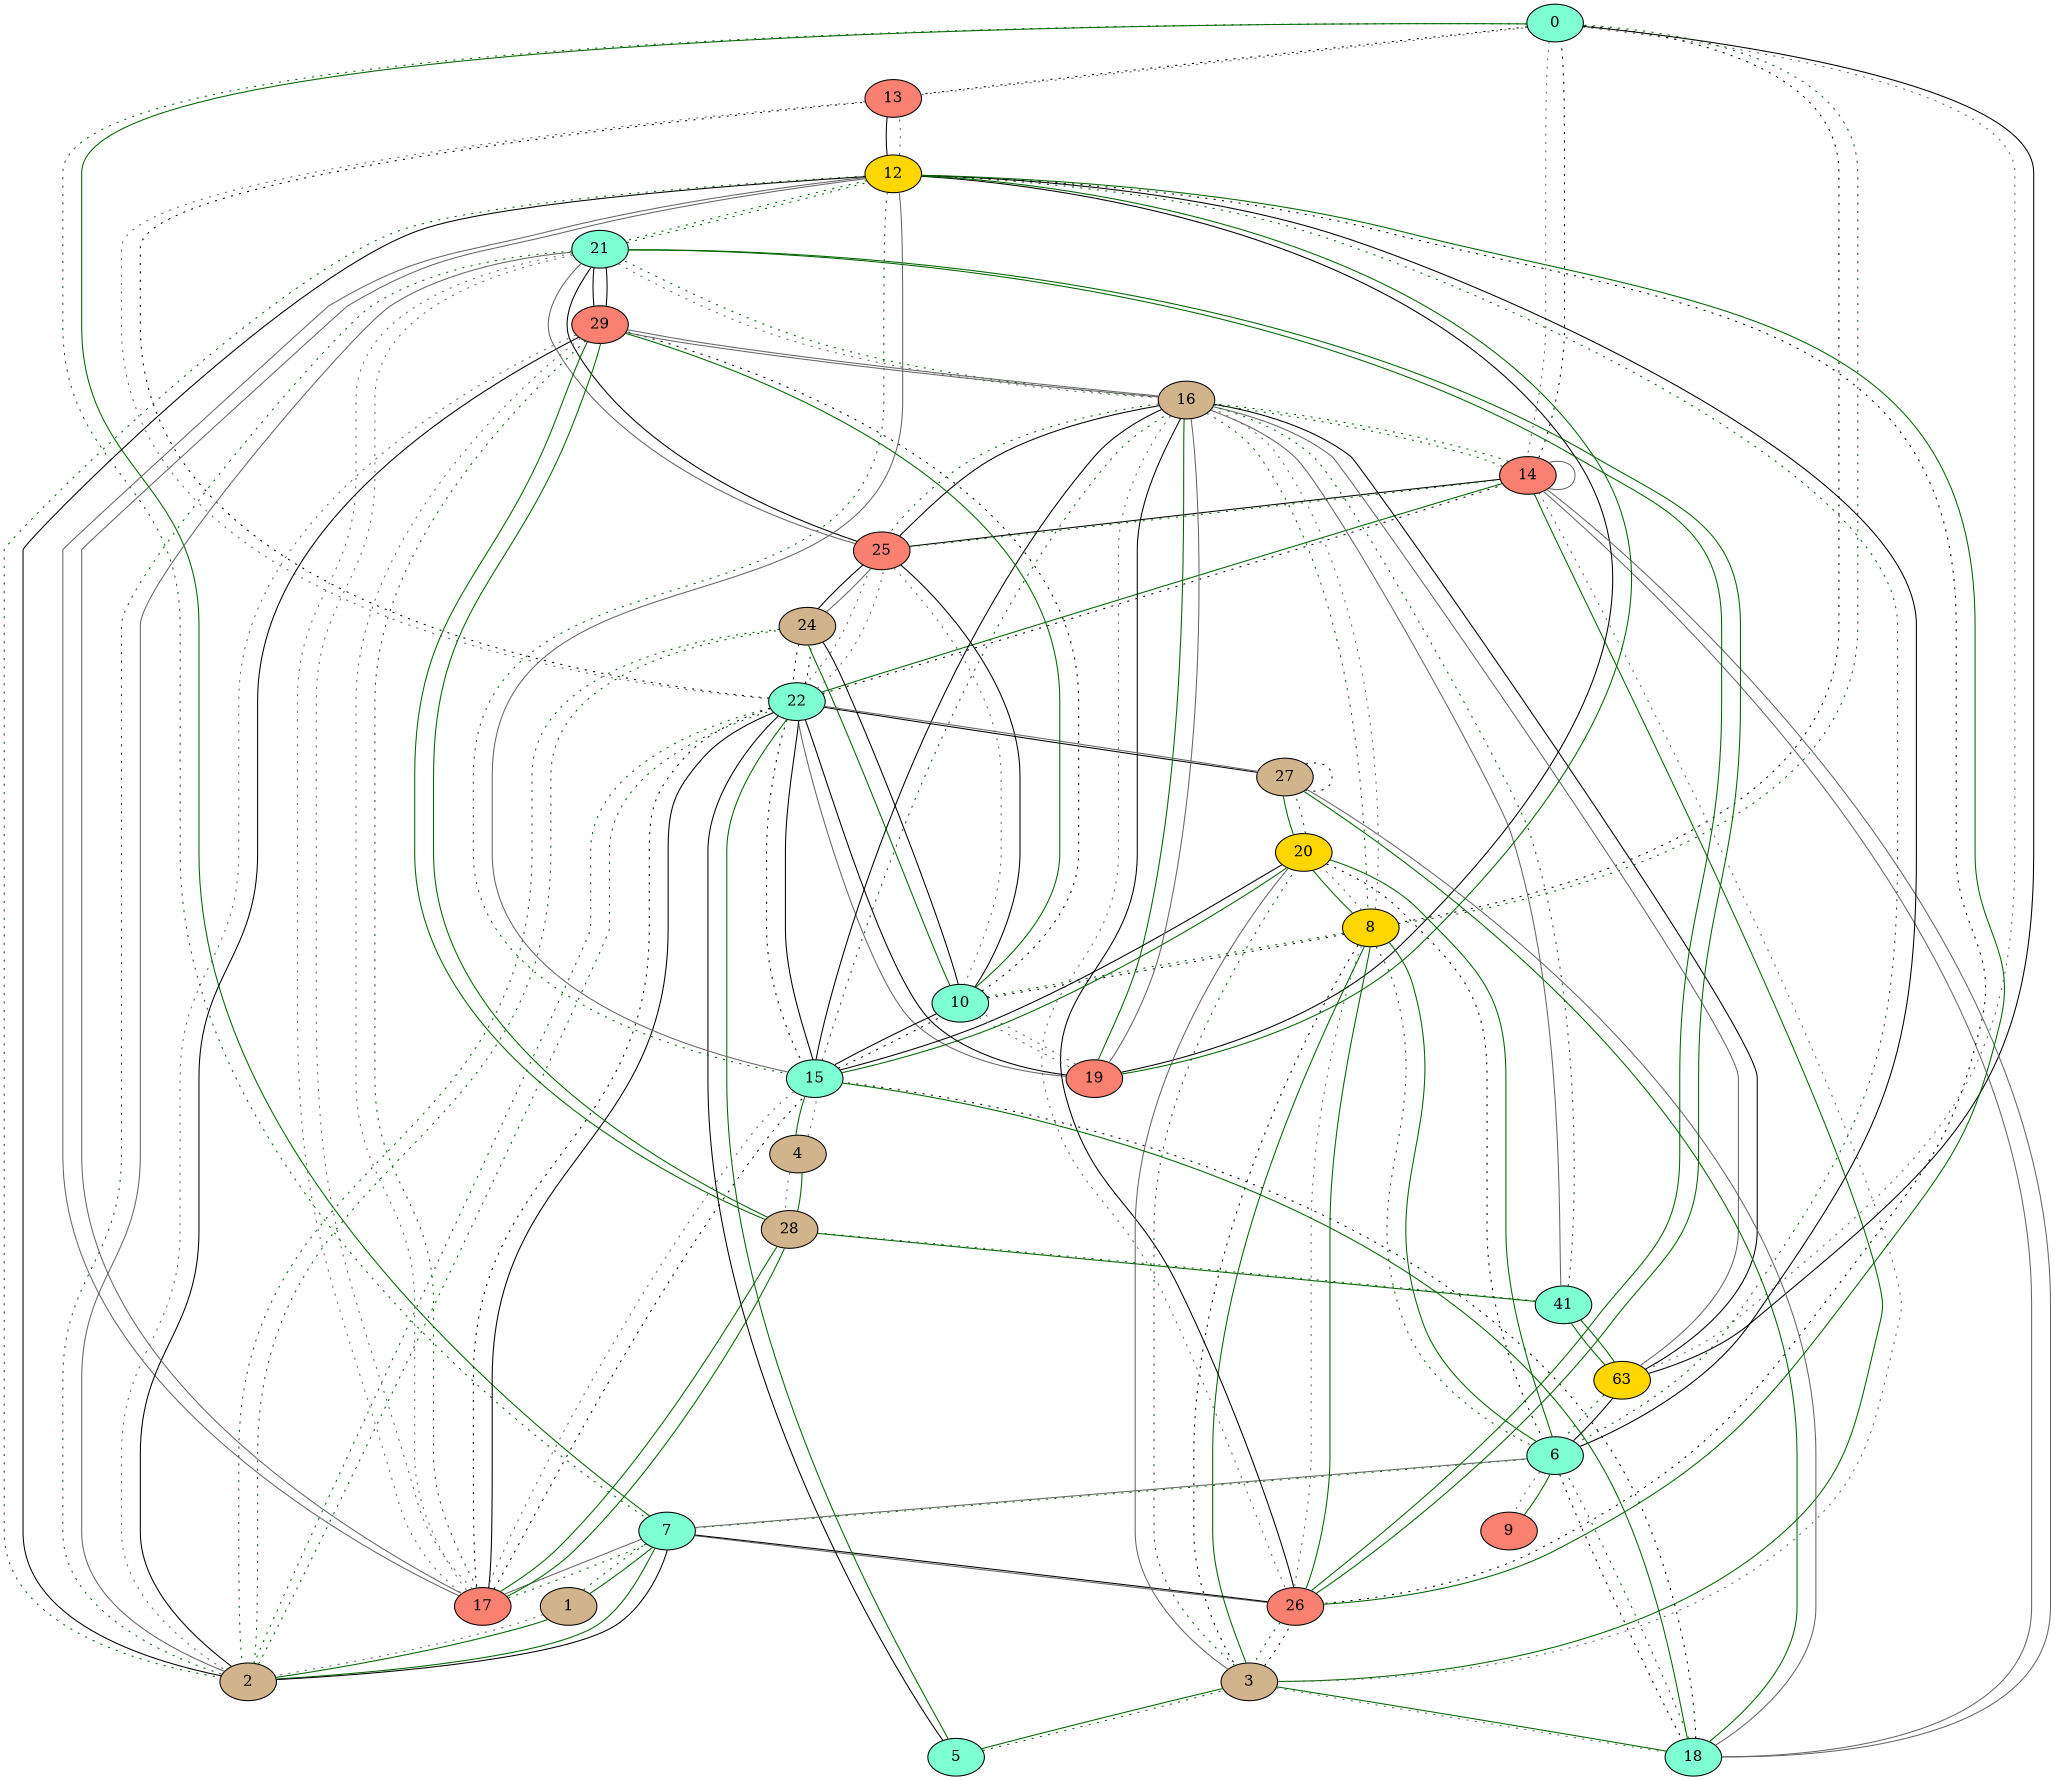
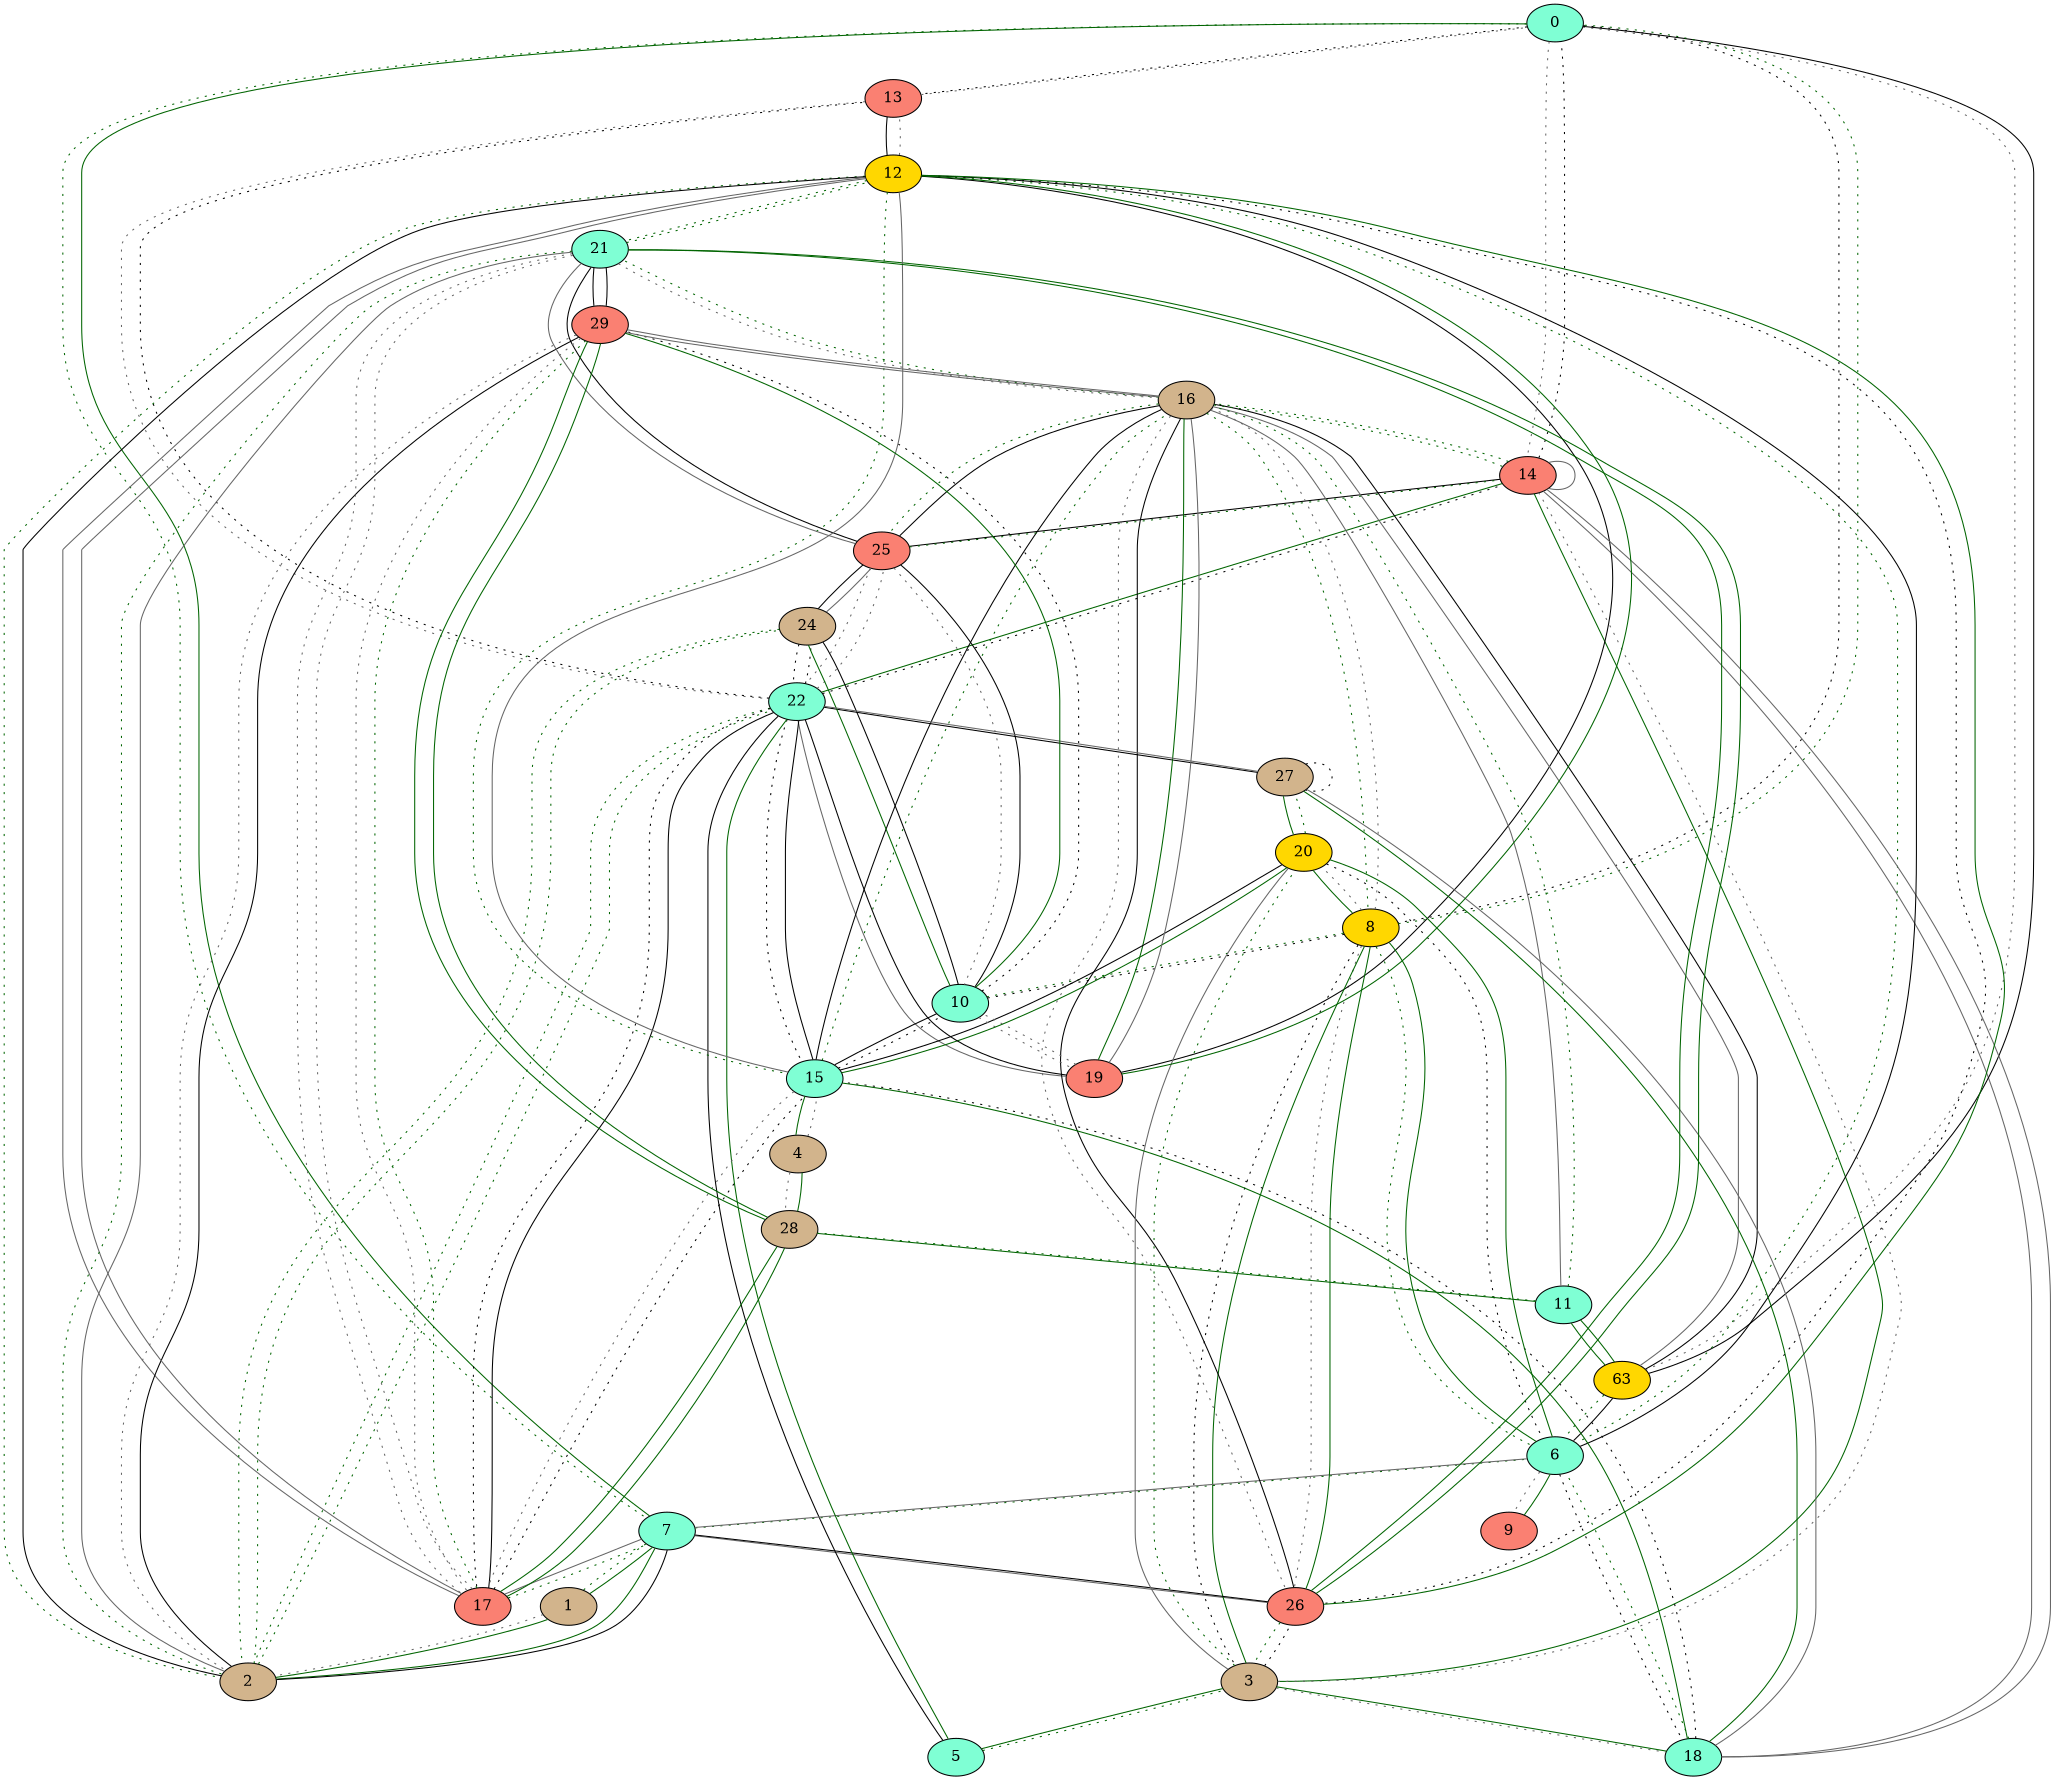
node "41": label "41" -> "11"
